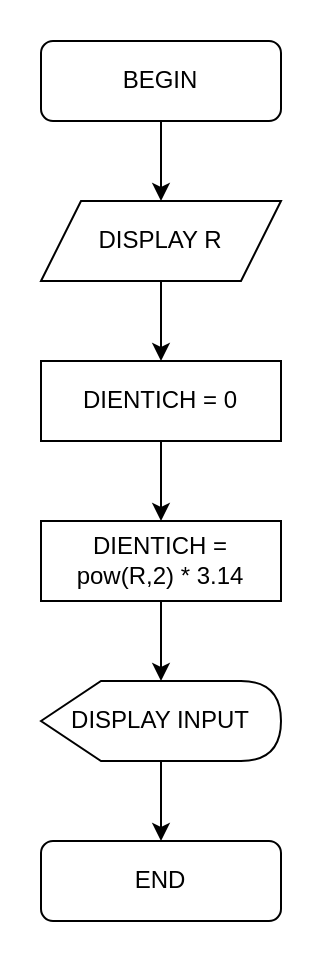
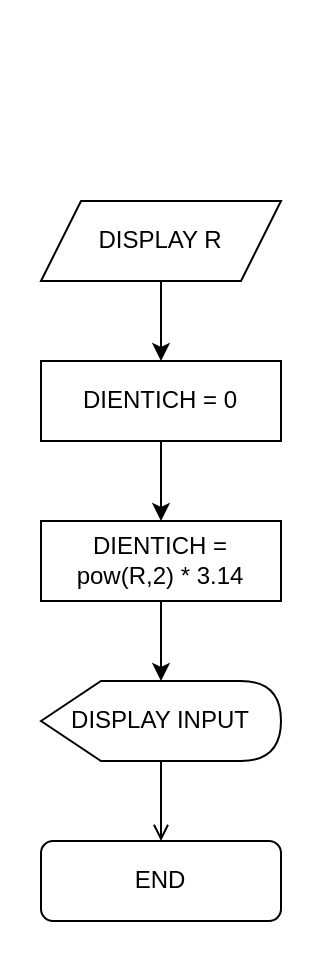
node "BEGIN": removed
edge "BEGIN" -> "DISPLAY R": removed
edge "DISPLAY INPUT" -> "END": arrowhead classic -> open
